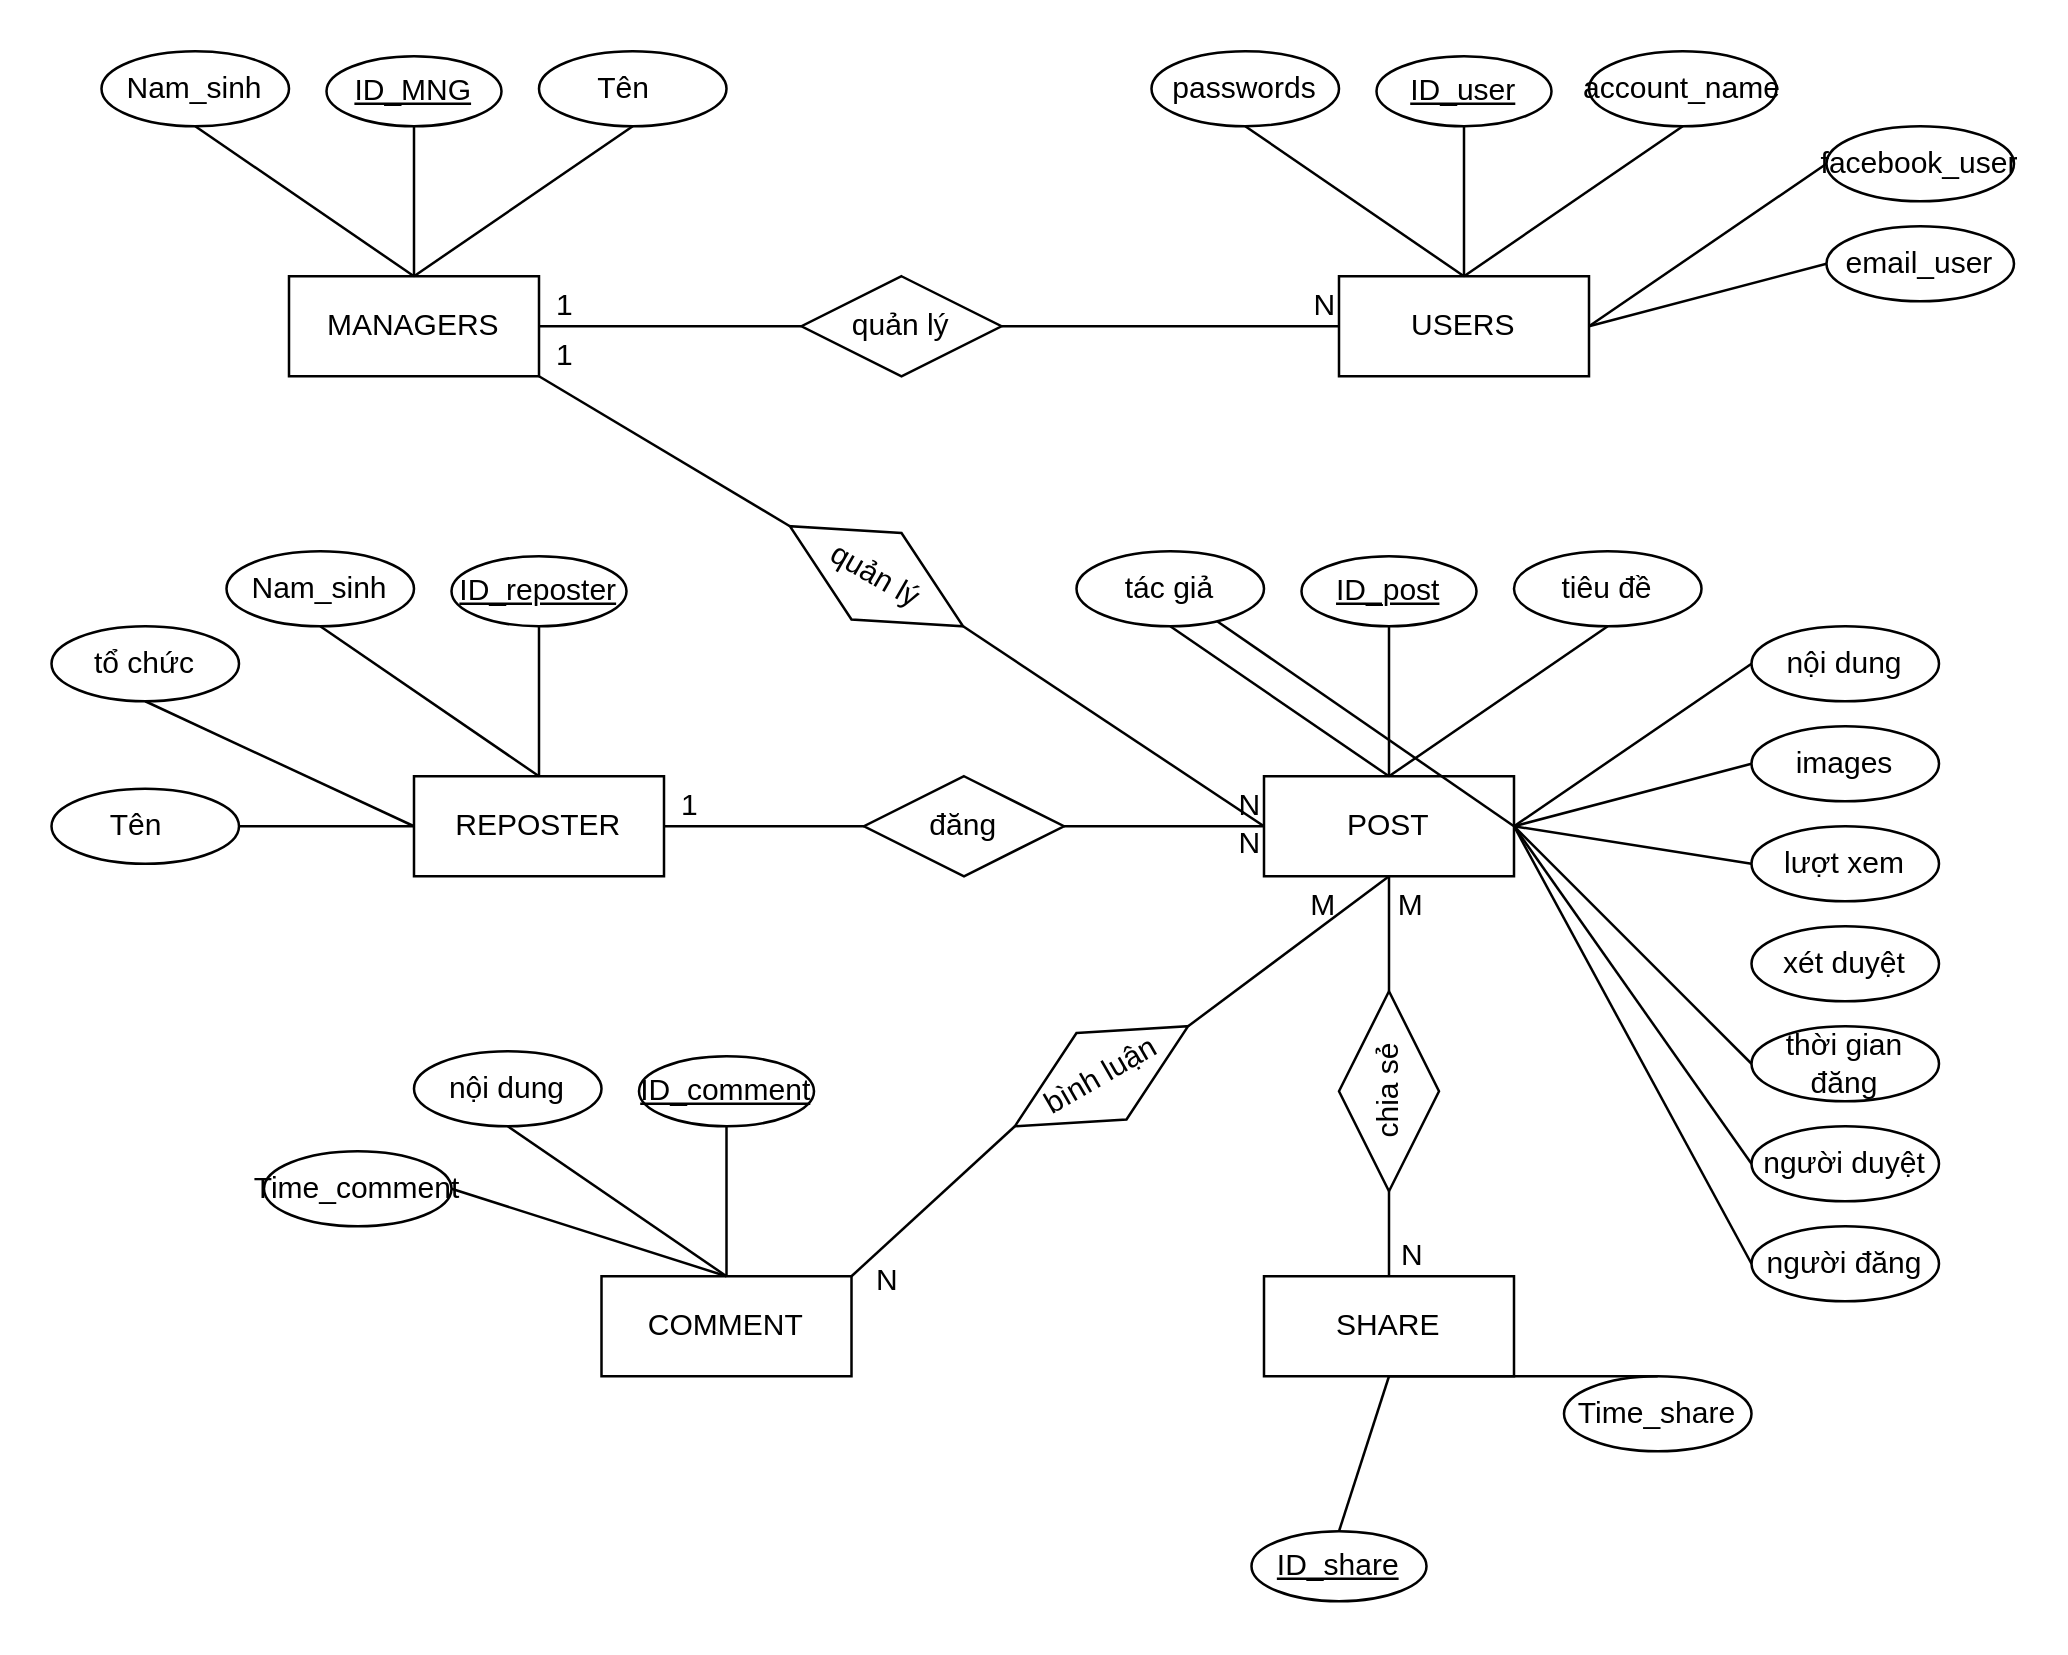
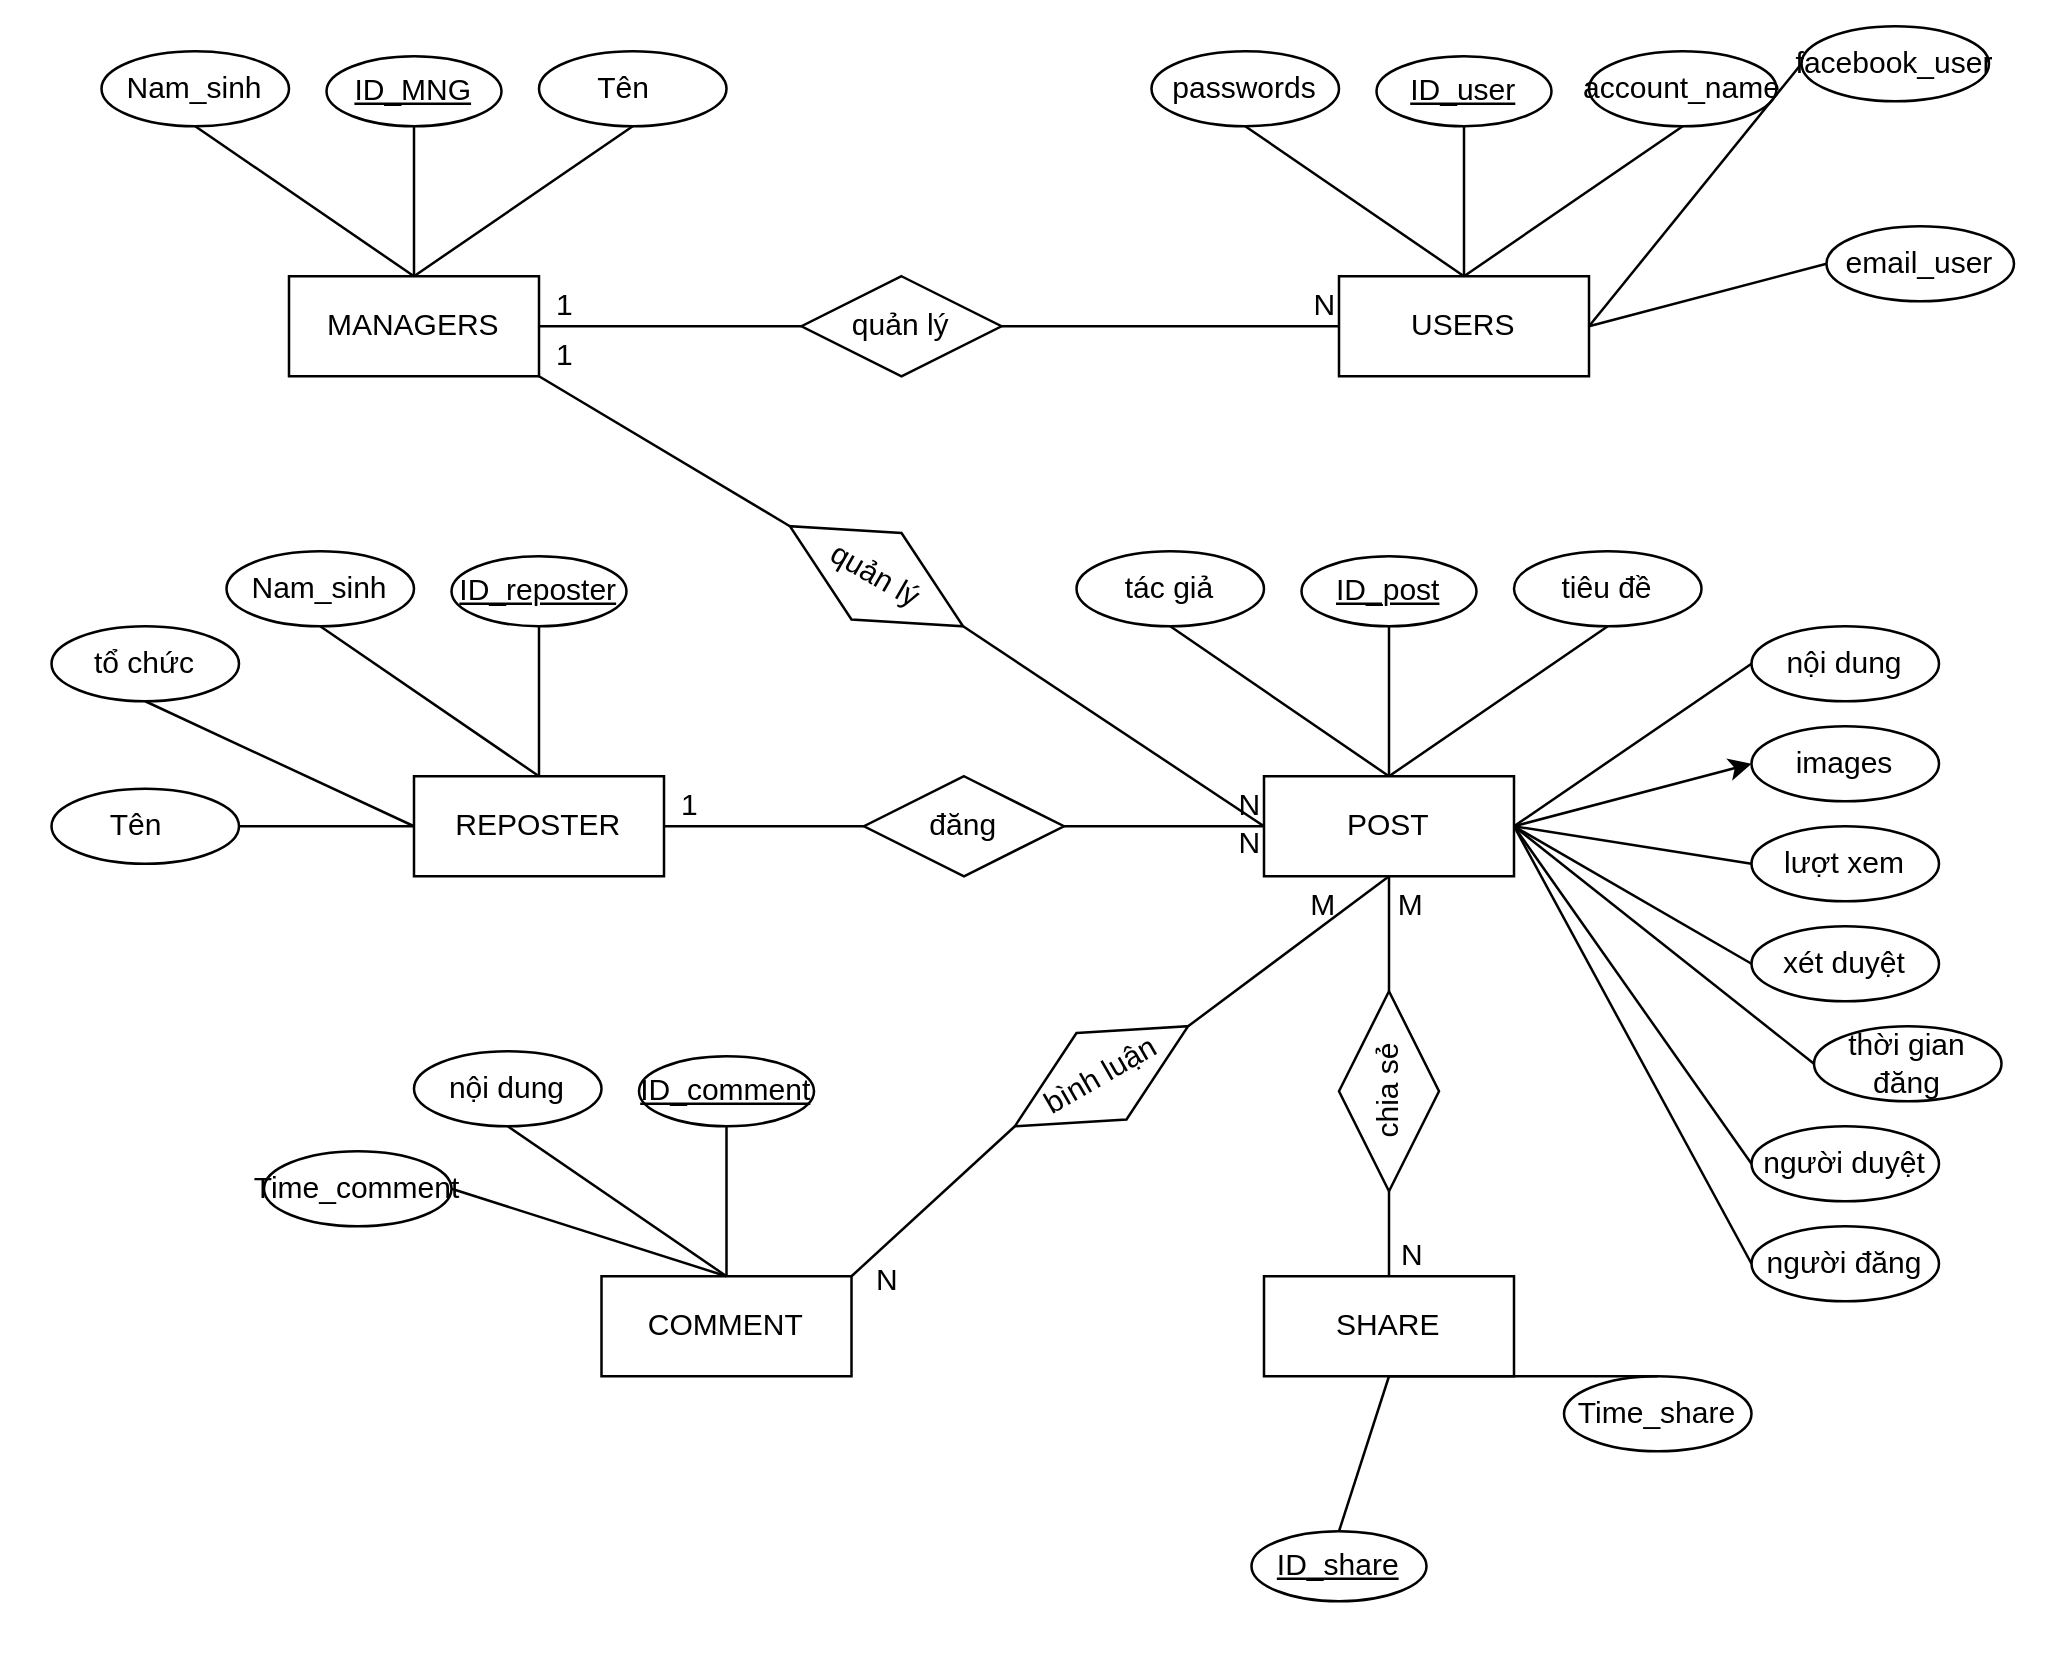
node "facebook_user": moved (1920, 164) -> (1895, 64)
edge "tác giả" -- "POST": now "xét duyệt" -- "POST"
edge "images" -- "POST": arrowhead none -> classic
node "thời gian đăng": moved (1845, 1064) -> (1908, 1064)
